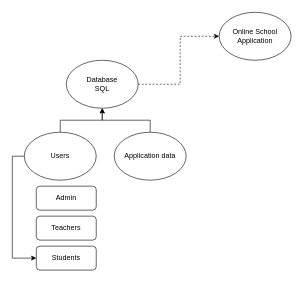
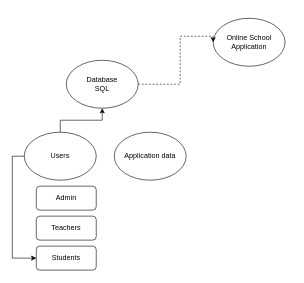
node "Online School Application": moved (255, 36) -> (249, 42)
edge "Application data" -> "Database SQL": removed
